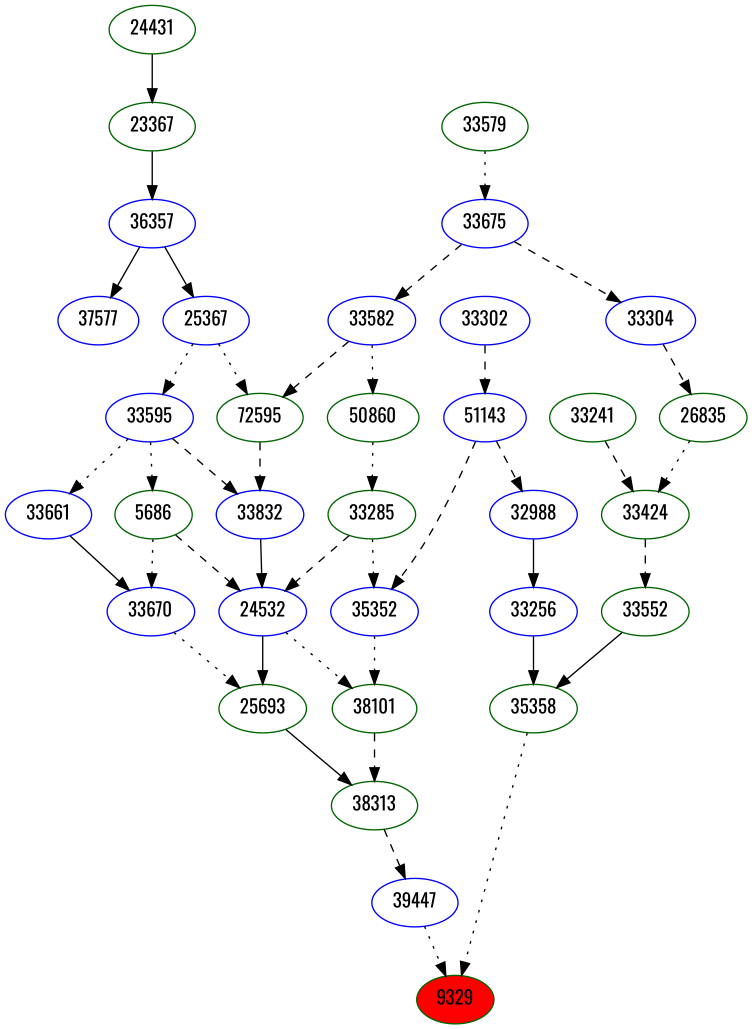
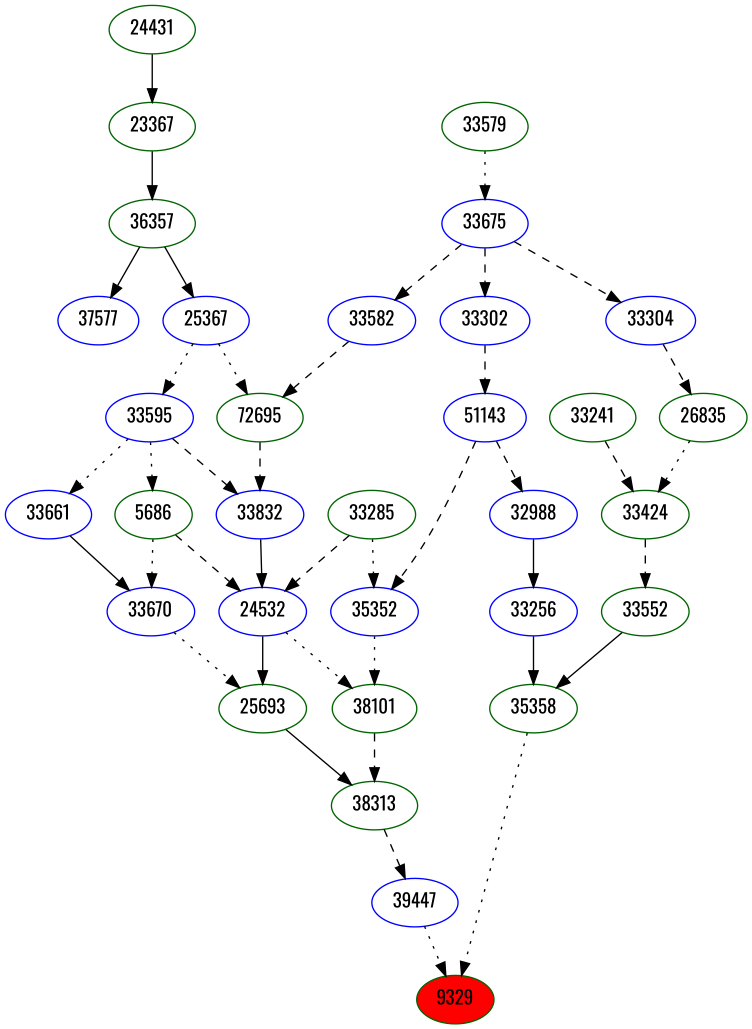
node "36357": color blue -> darkgreen
edge "33675" -> "33302": added
node "72595": label "72595" -> "72695"
node "50860": removed
